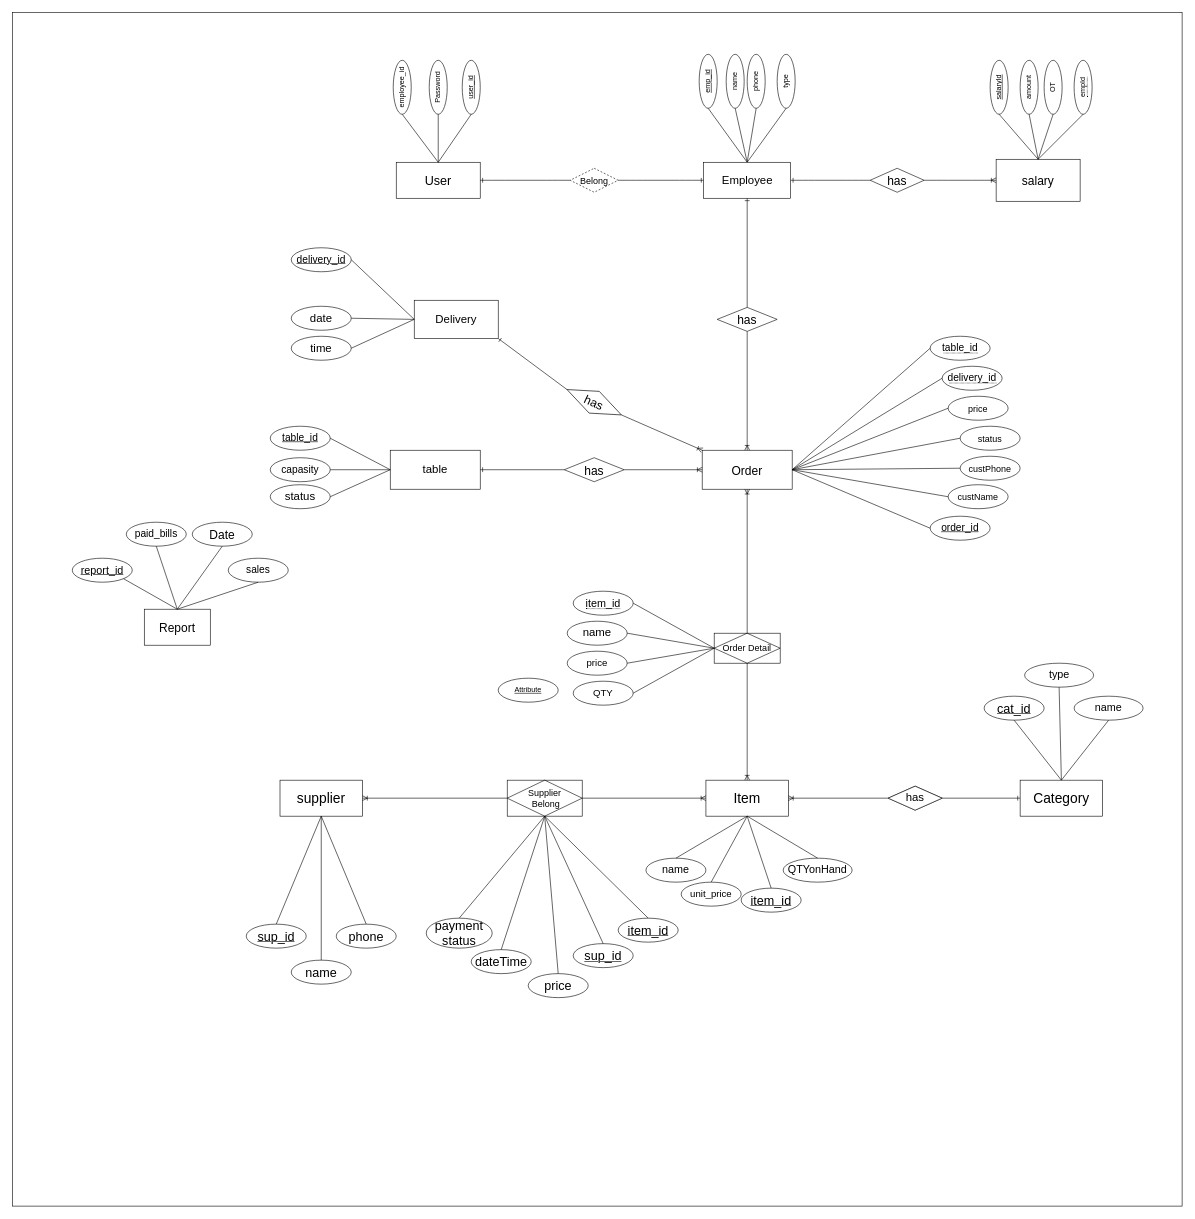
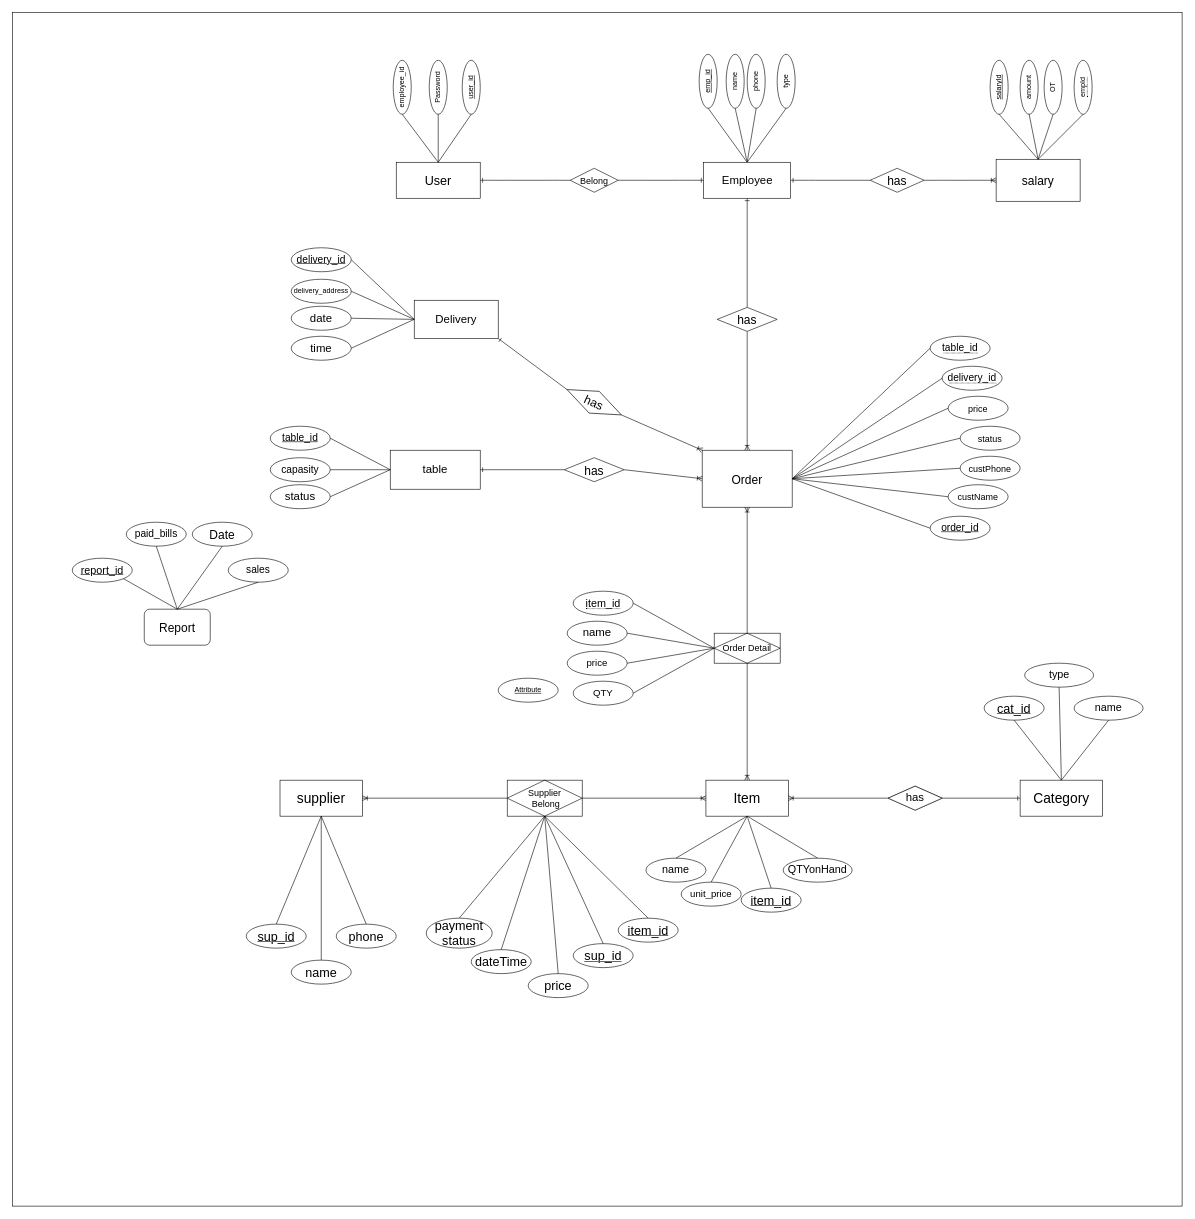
node "Belong": style dashed -> solid
node "delivery_address": added
edge "delivery_address" -- "Delivery": added
node "Order": size 90x39 -> 90x57
node "Report": shape rectangle -> rounded rectangle
